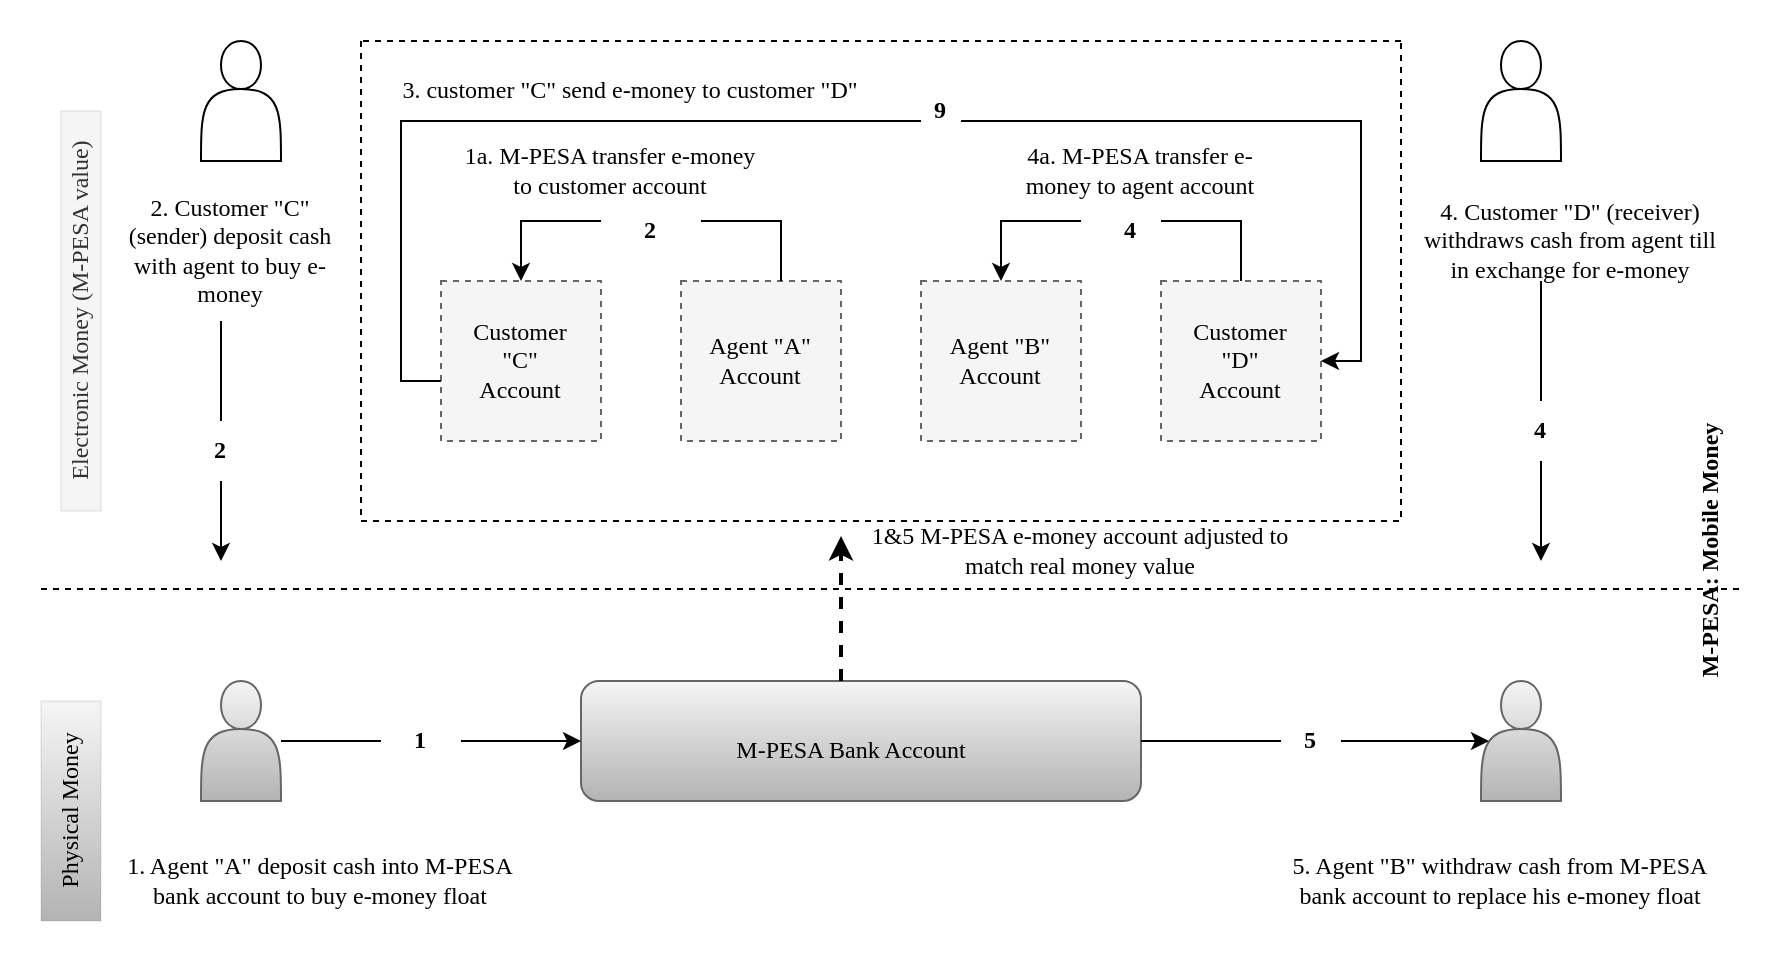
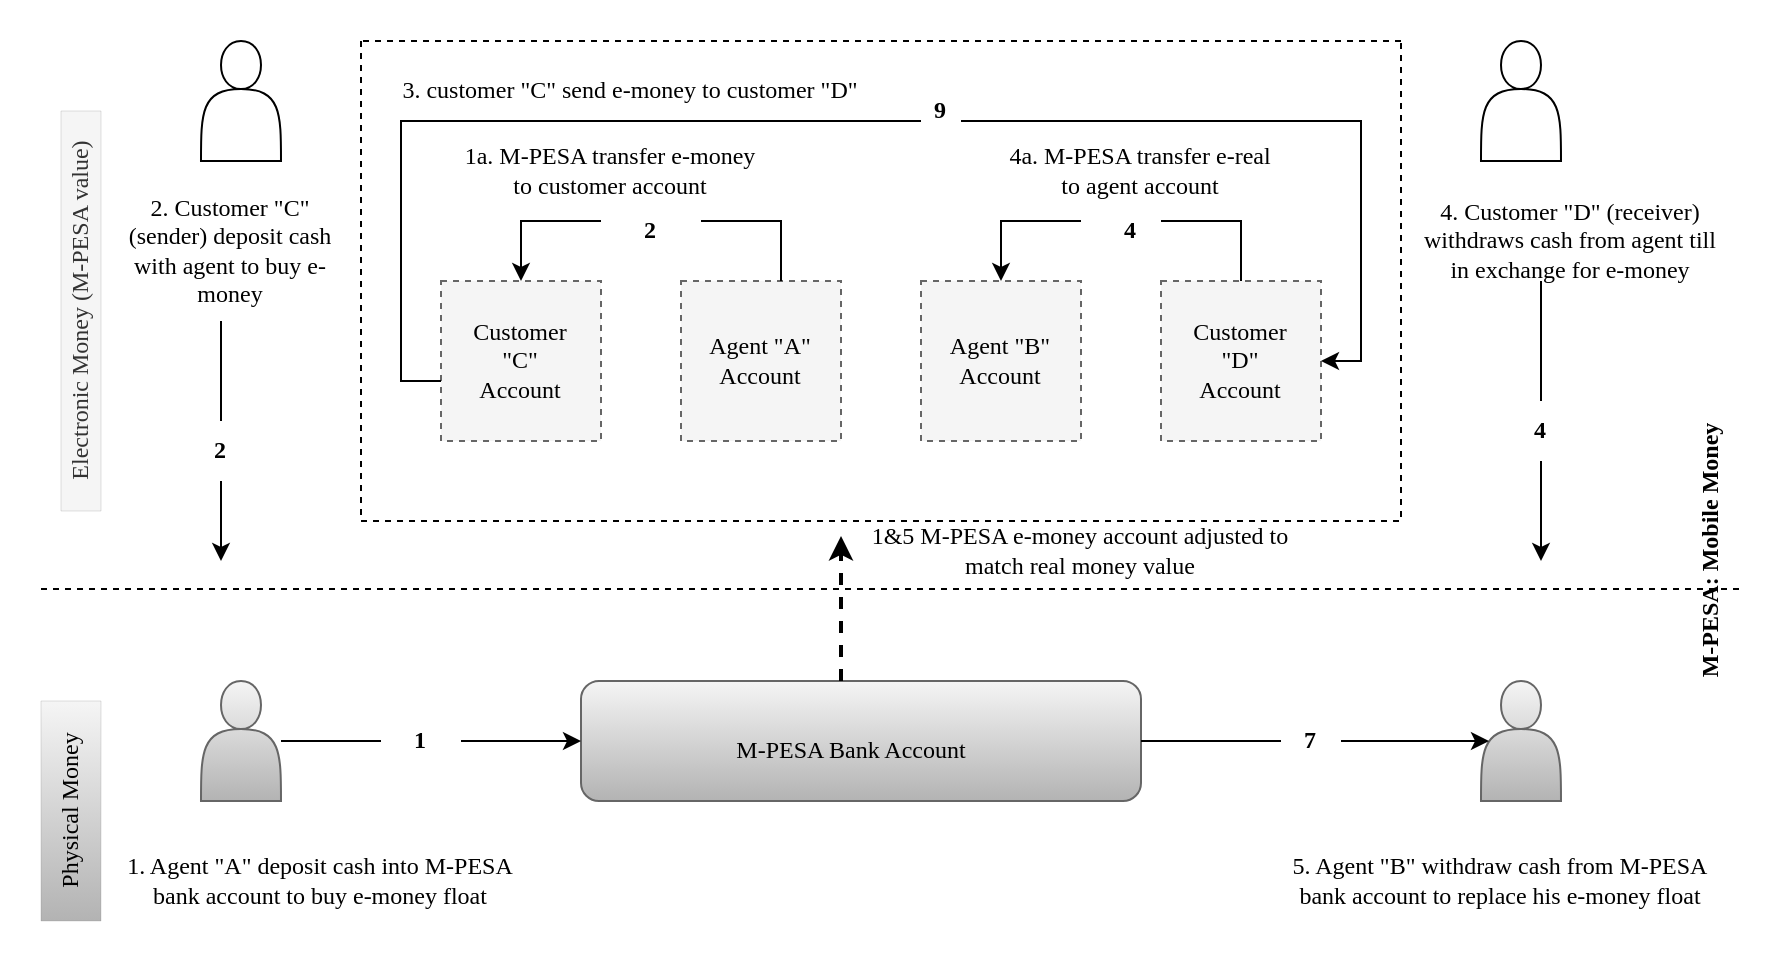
node "4a. M-PESA transfer e-money to agent account": label "4a. M-PESA transfer e-money to agent account" -> "4a. M-PESA transfer e-real to agent account"
node "5": label "5" -> "7"
